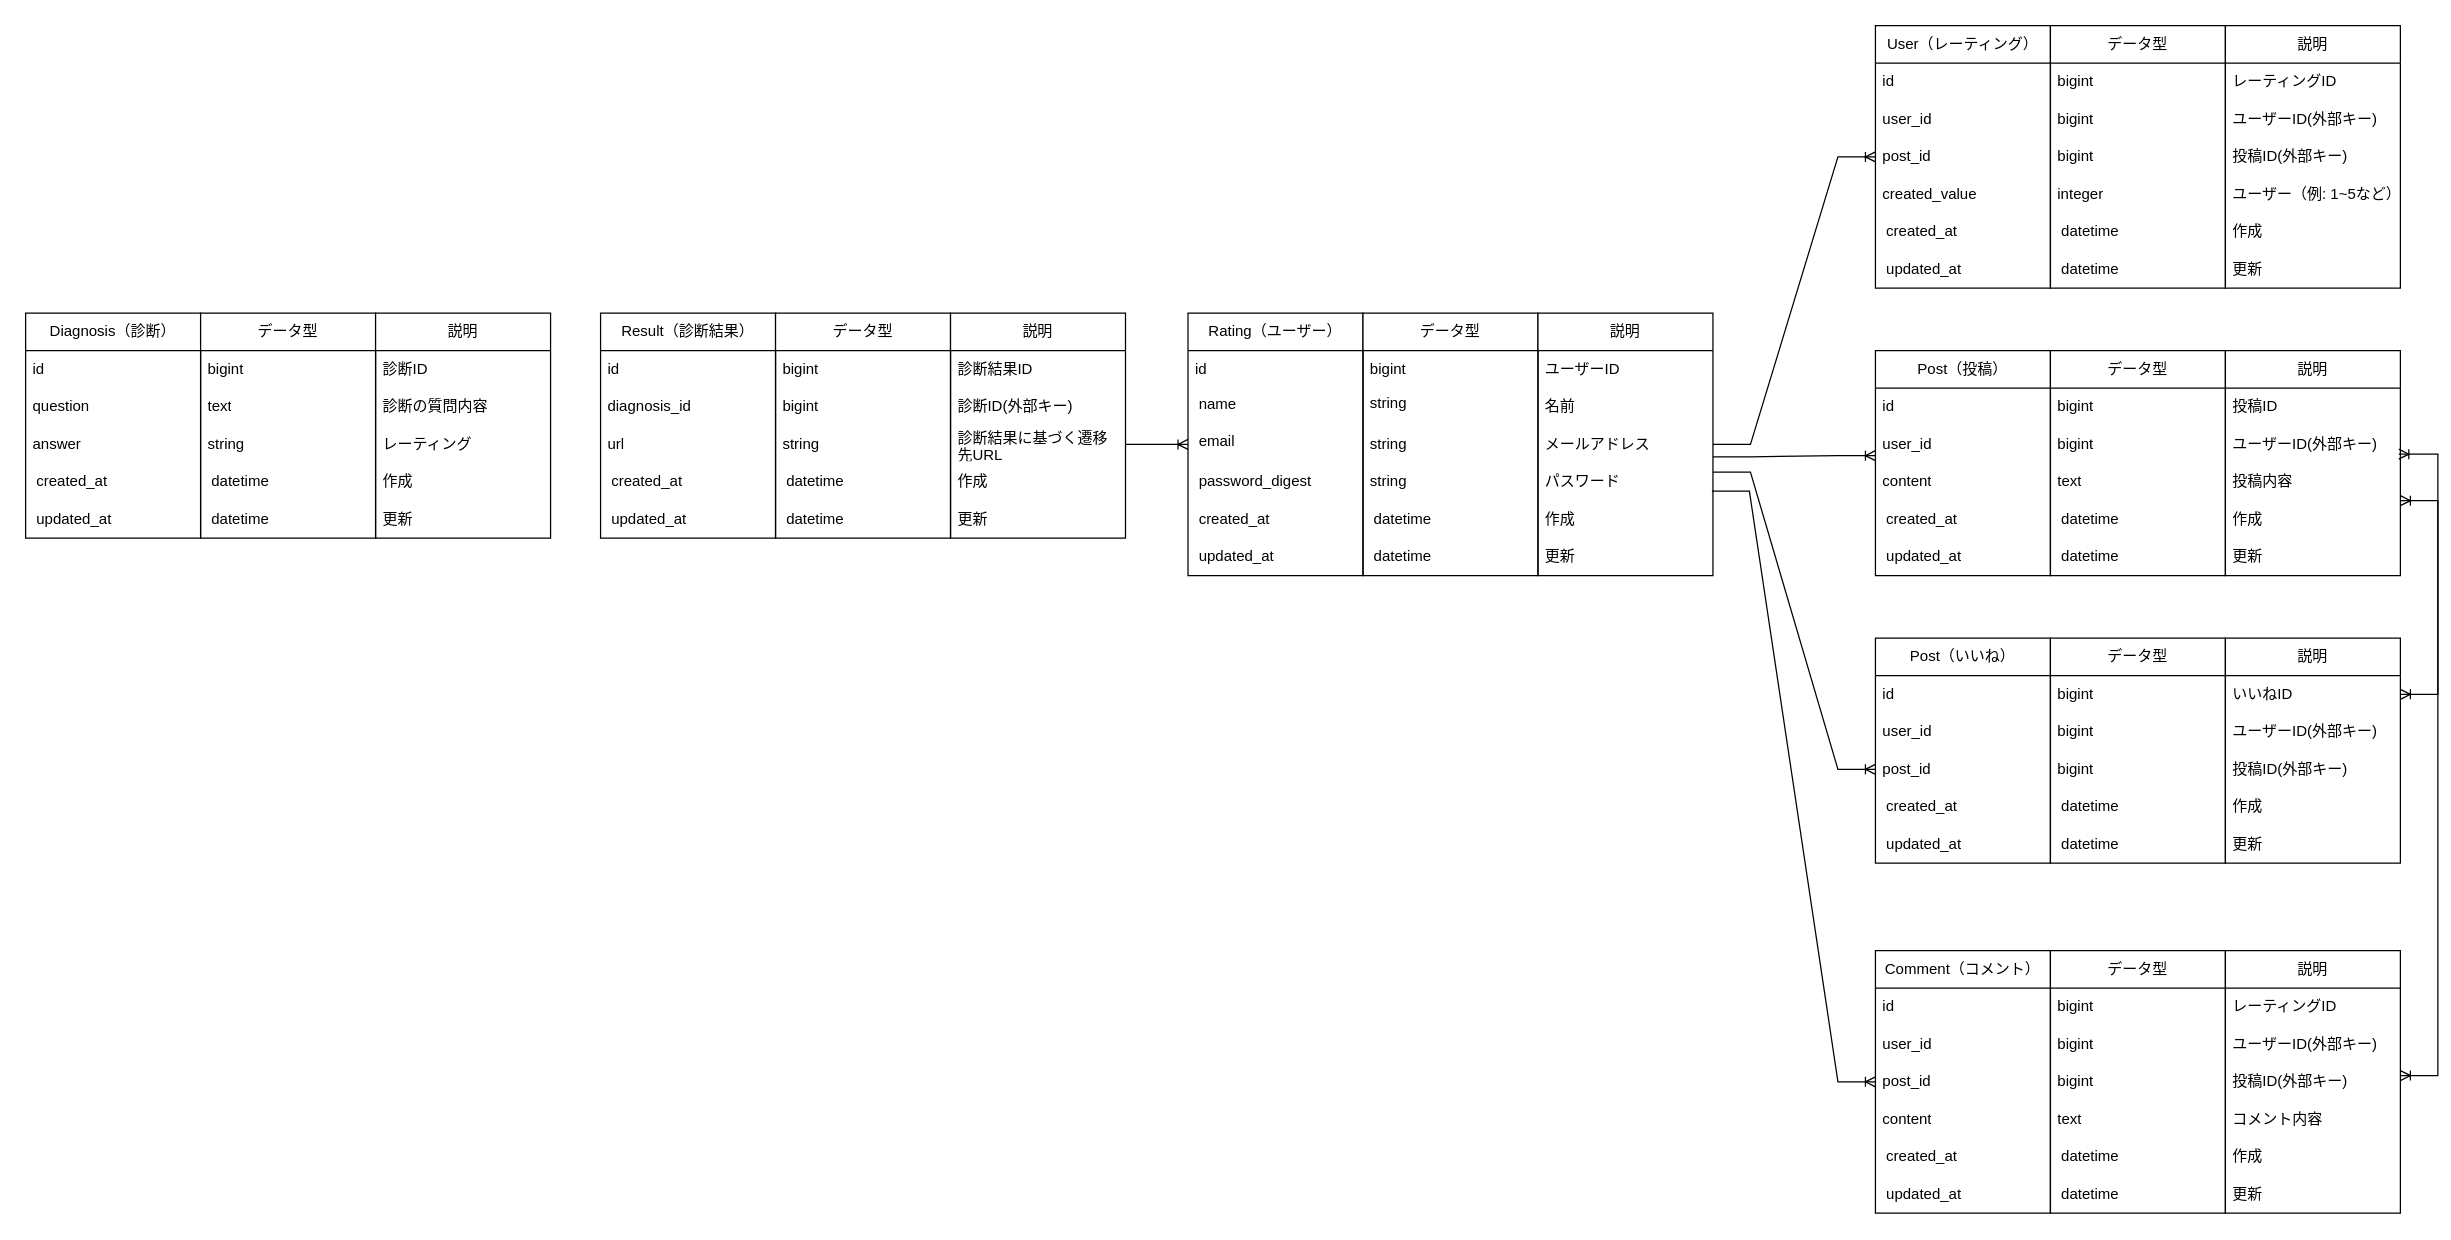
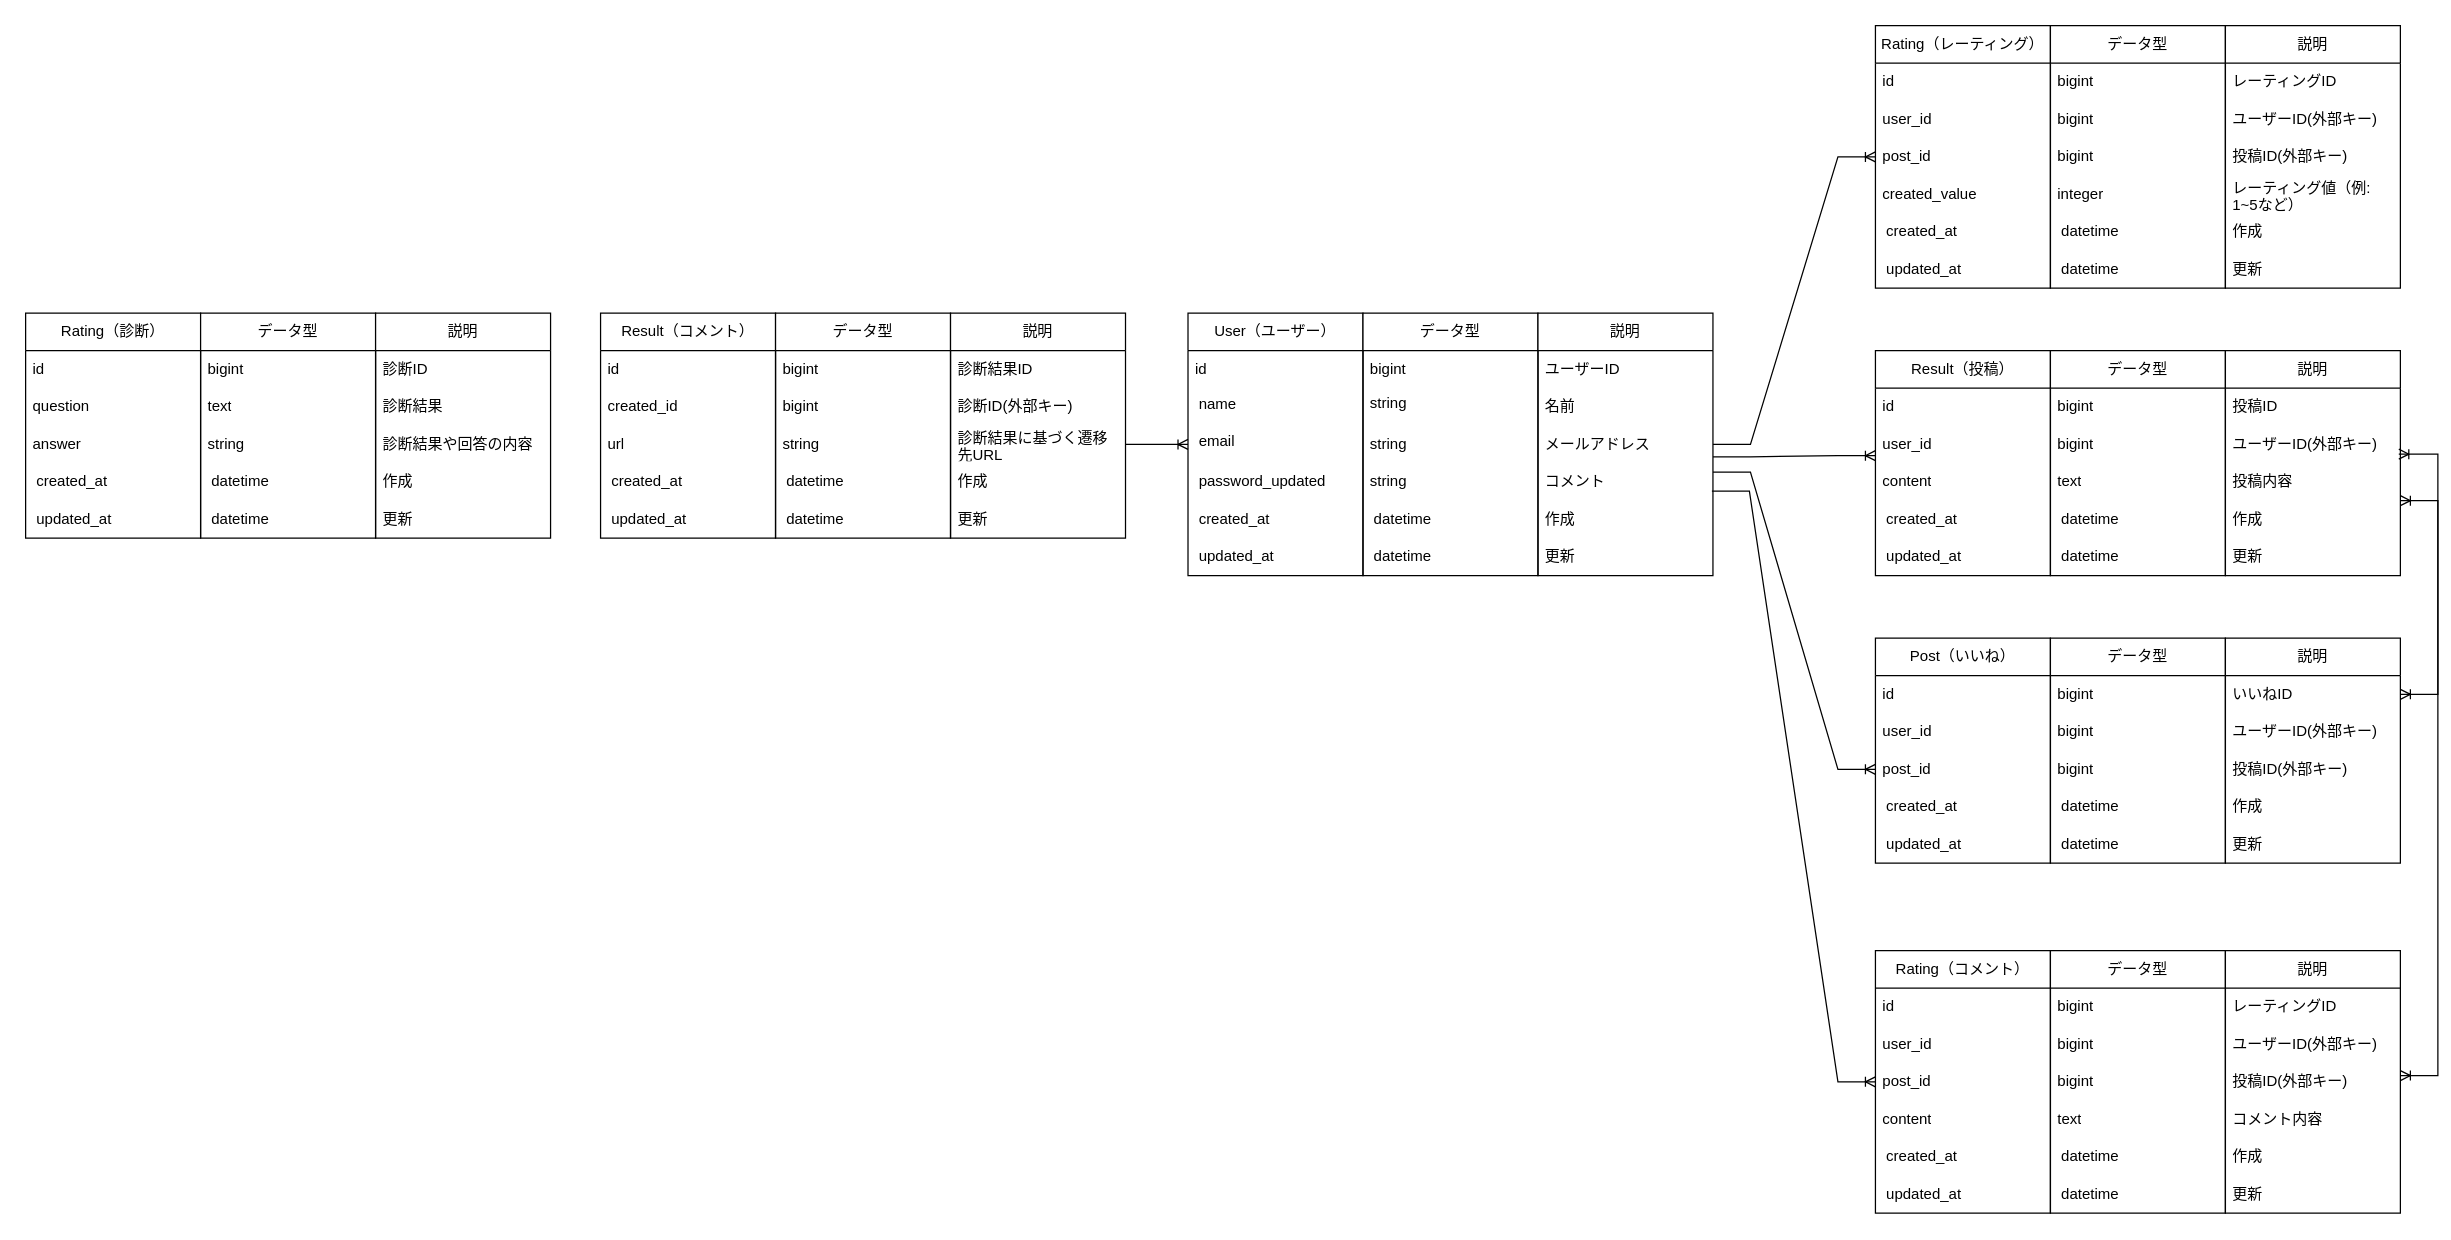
node "User（レーティング）": label "User（レーティング）" -> "Rating（レーティング）"
node "ユーザー（例: 1~5など）": label "ユーザー（例: 1~5など）" -> "レーティング値（例: 1~5など）"
node "Diagnosis（診断）": label "Diagnosis（診断）" -> "Rating（診断）"
node "Result（診断結果）": label "Result（診断結果）" -> "Result（コメント）"
node "Rating（ユーザー）": label "Rating（ユーザー）" -> "User（ユーザー）"
node "Post（投稿）": label "Post（投稿）" -> "Result（投稿）"
node "診断の質問内容": label "診断の質問内容" -> "診断結果"
node "diagnosis_id": label "diagnosis_id" -> "created_id"
node "レーティング": label "レーティング" -> "診断結果や回答の内容"
node "password_digest": label "password_digest" -> "password_updated"
node "パスワード": label "パスワード" -> "コメント"
node "Comment（コメント）": label "Comment（コメント）" -> "Rating（コメント）"
